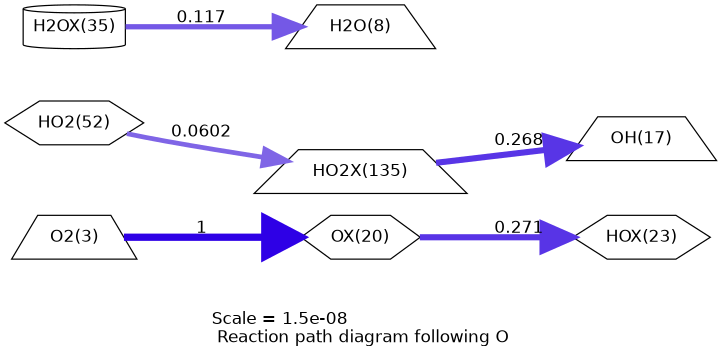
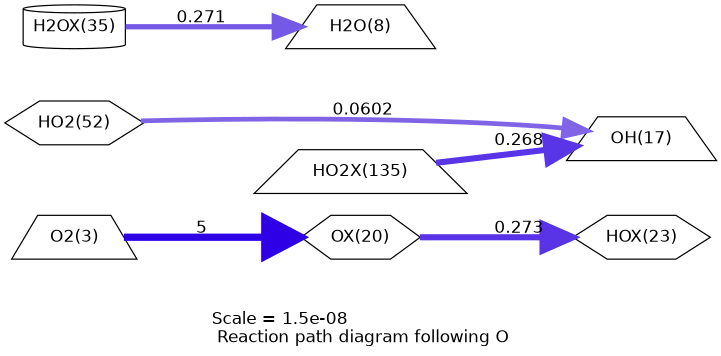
edge "H2OX(35)" -> "H2O(8)": label " 0.117" -> " 0.271"
edge "HO2(52)" -> "HO2X(135)": now "HO2(52)" -> "OH(17)"
edge "O2(3)" -> "OX(20)": label " 1" -> " 5"
edge "OX(20)" -> "HOX(23)": label " 0.271" -> " 0.273"
